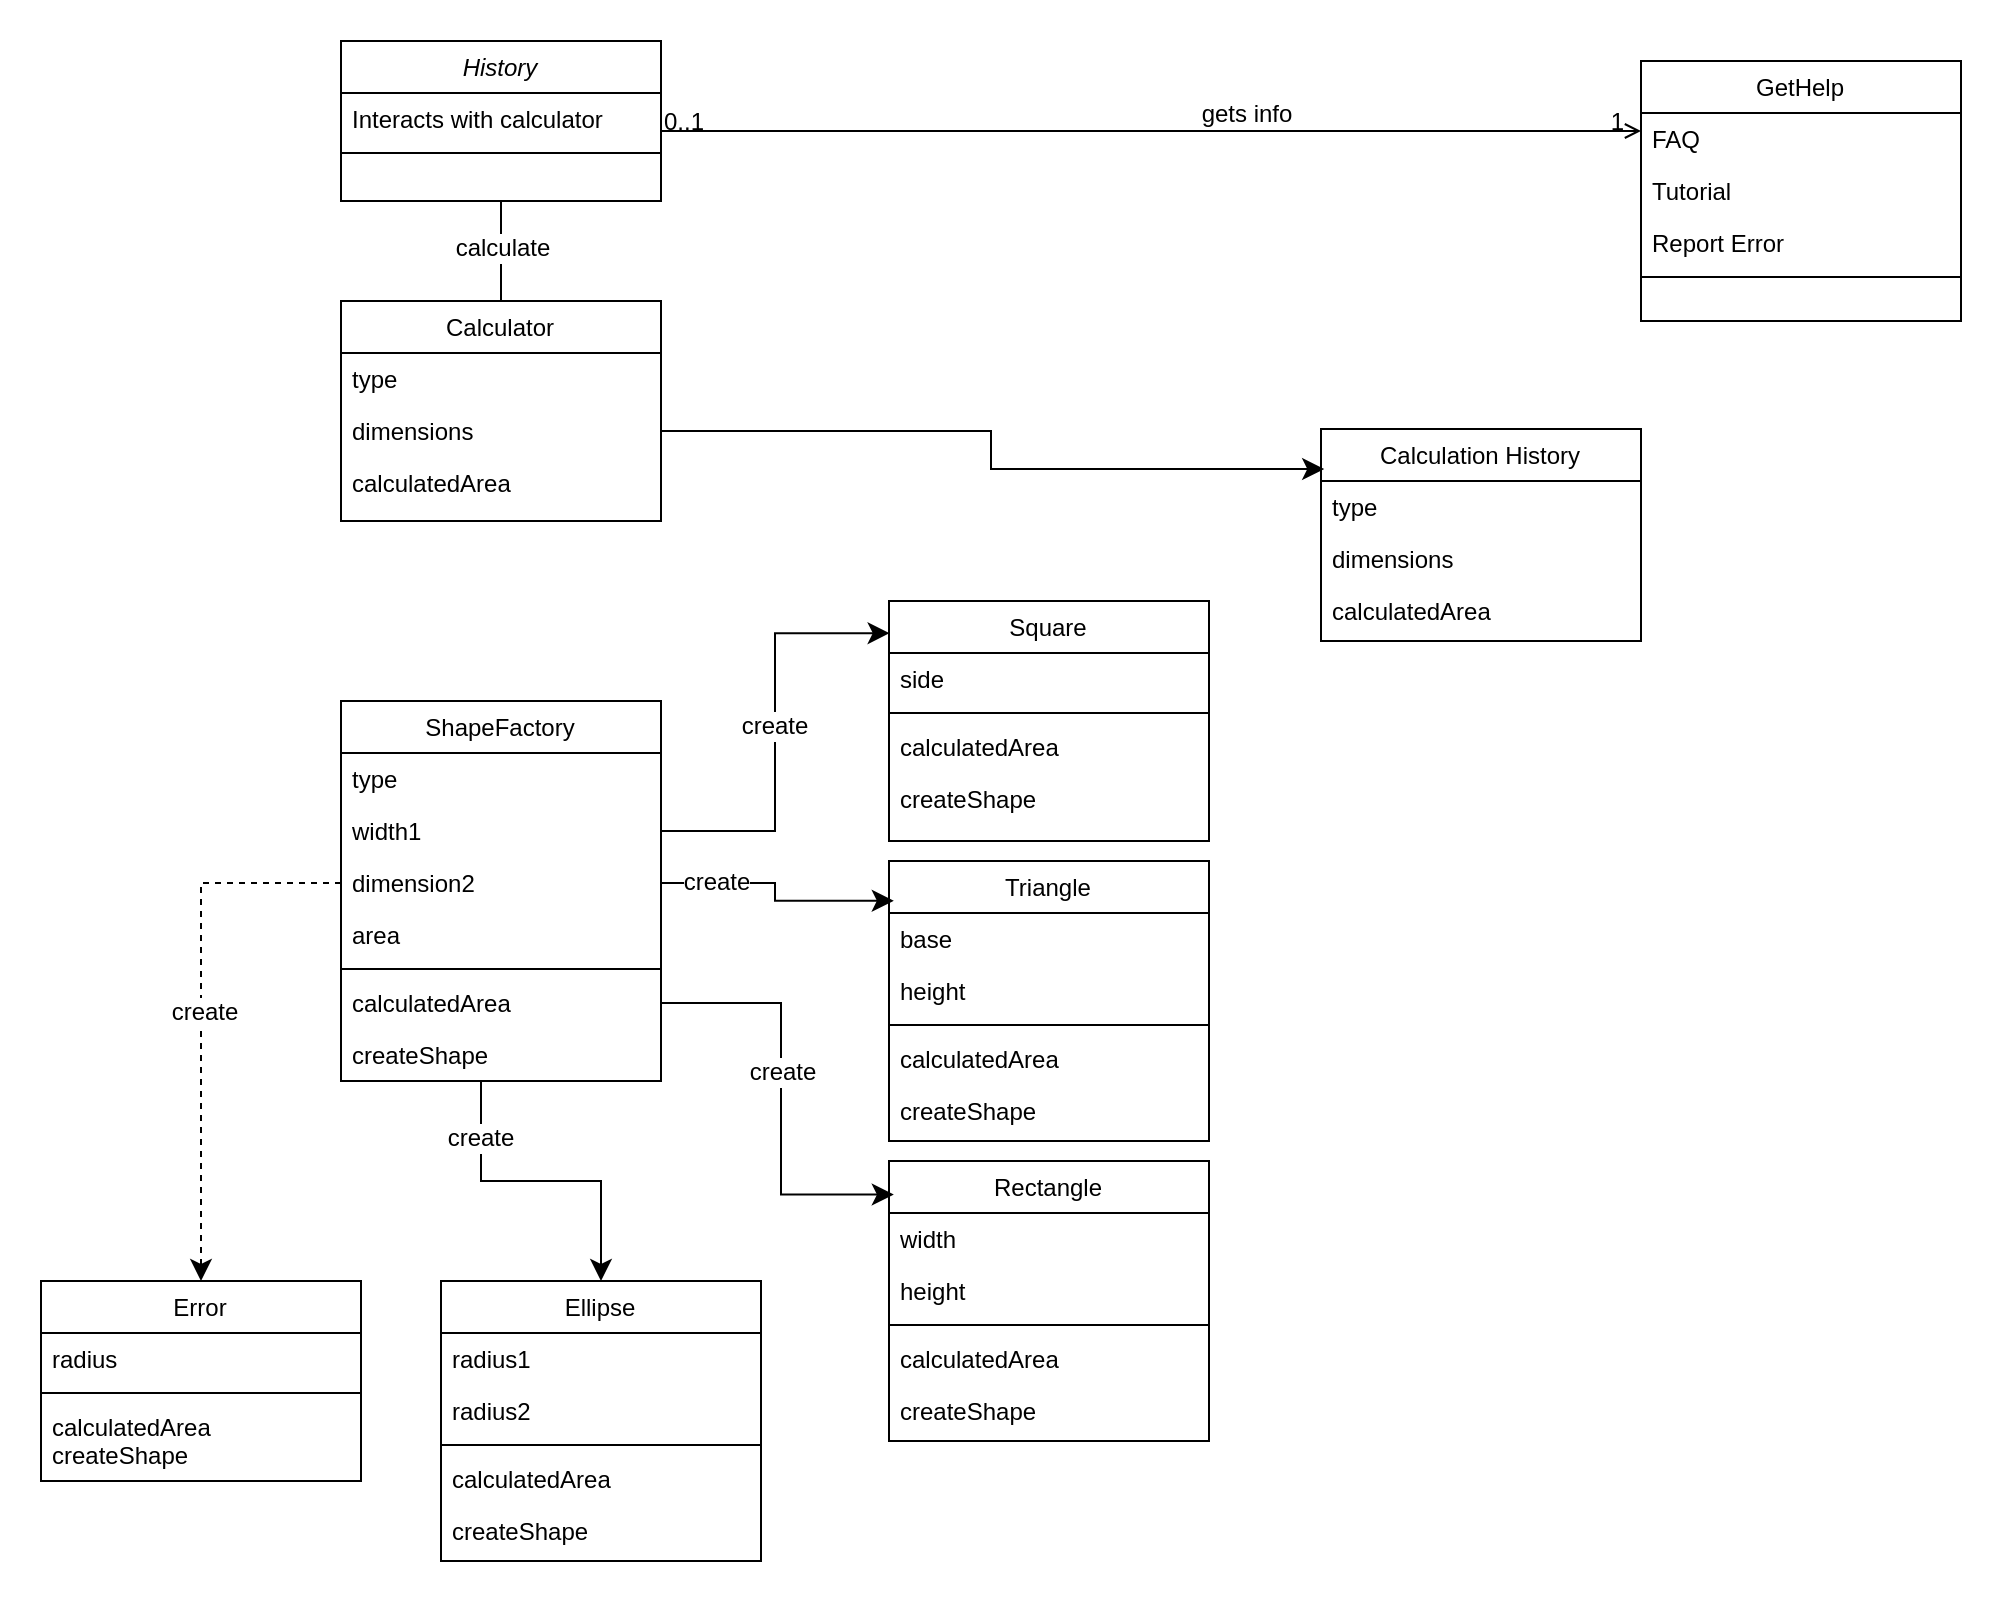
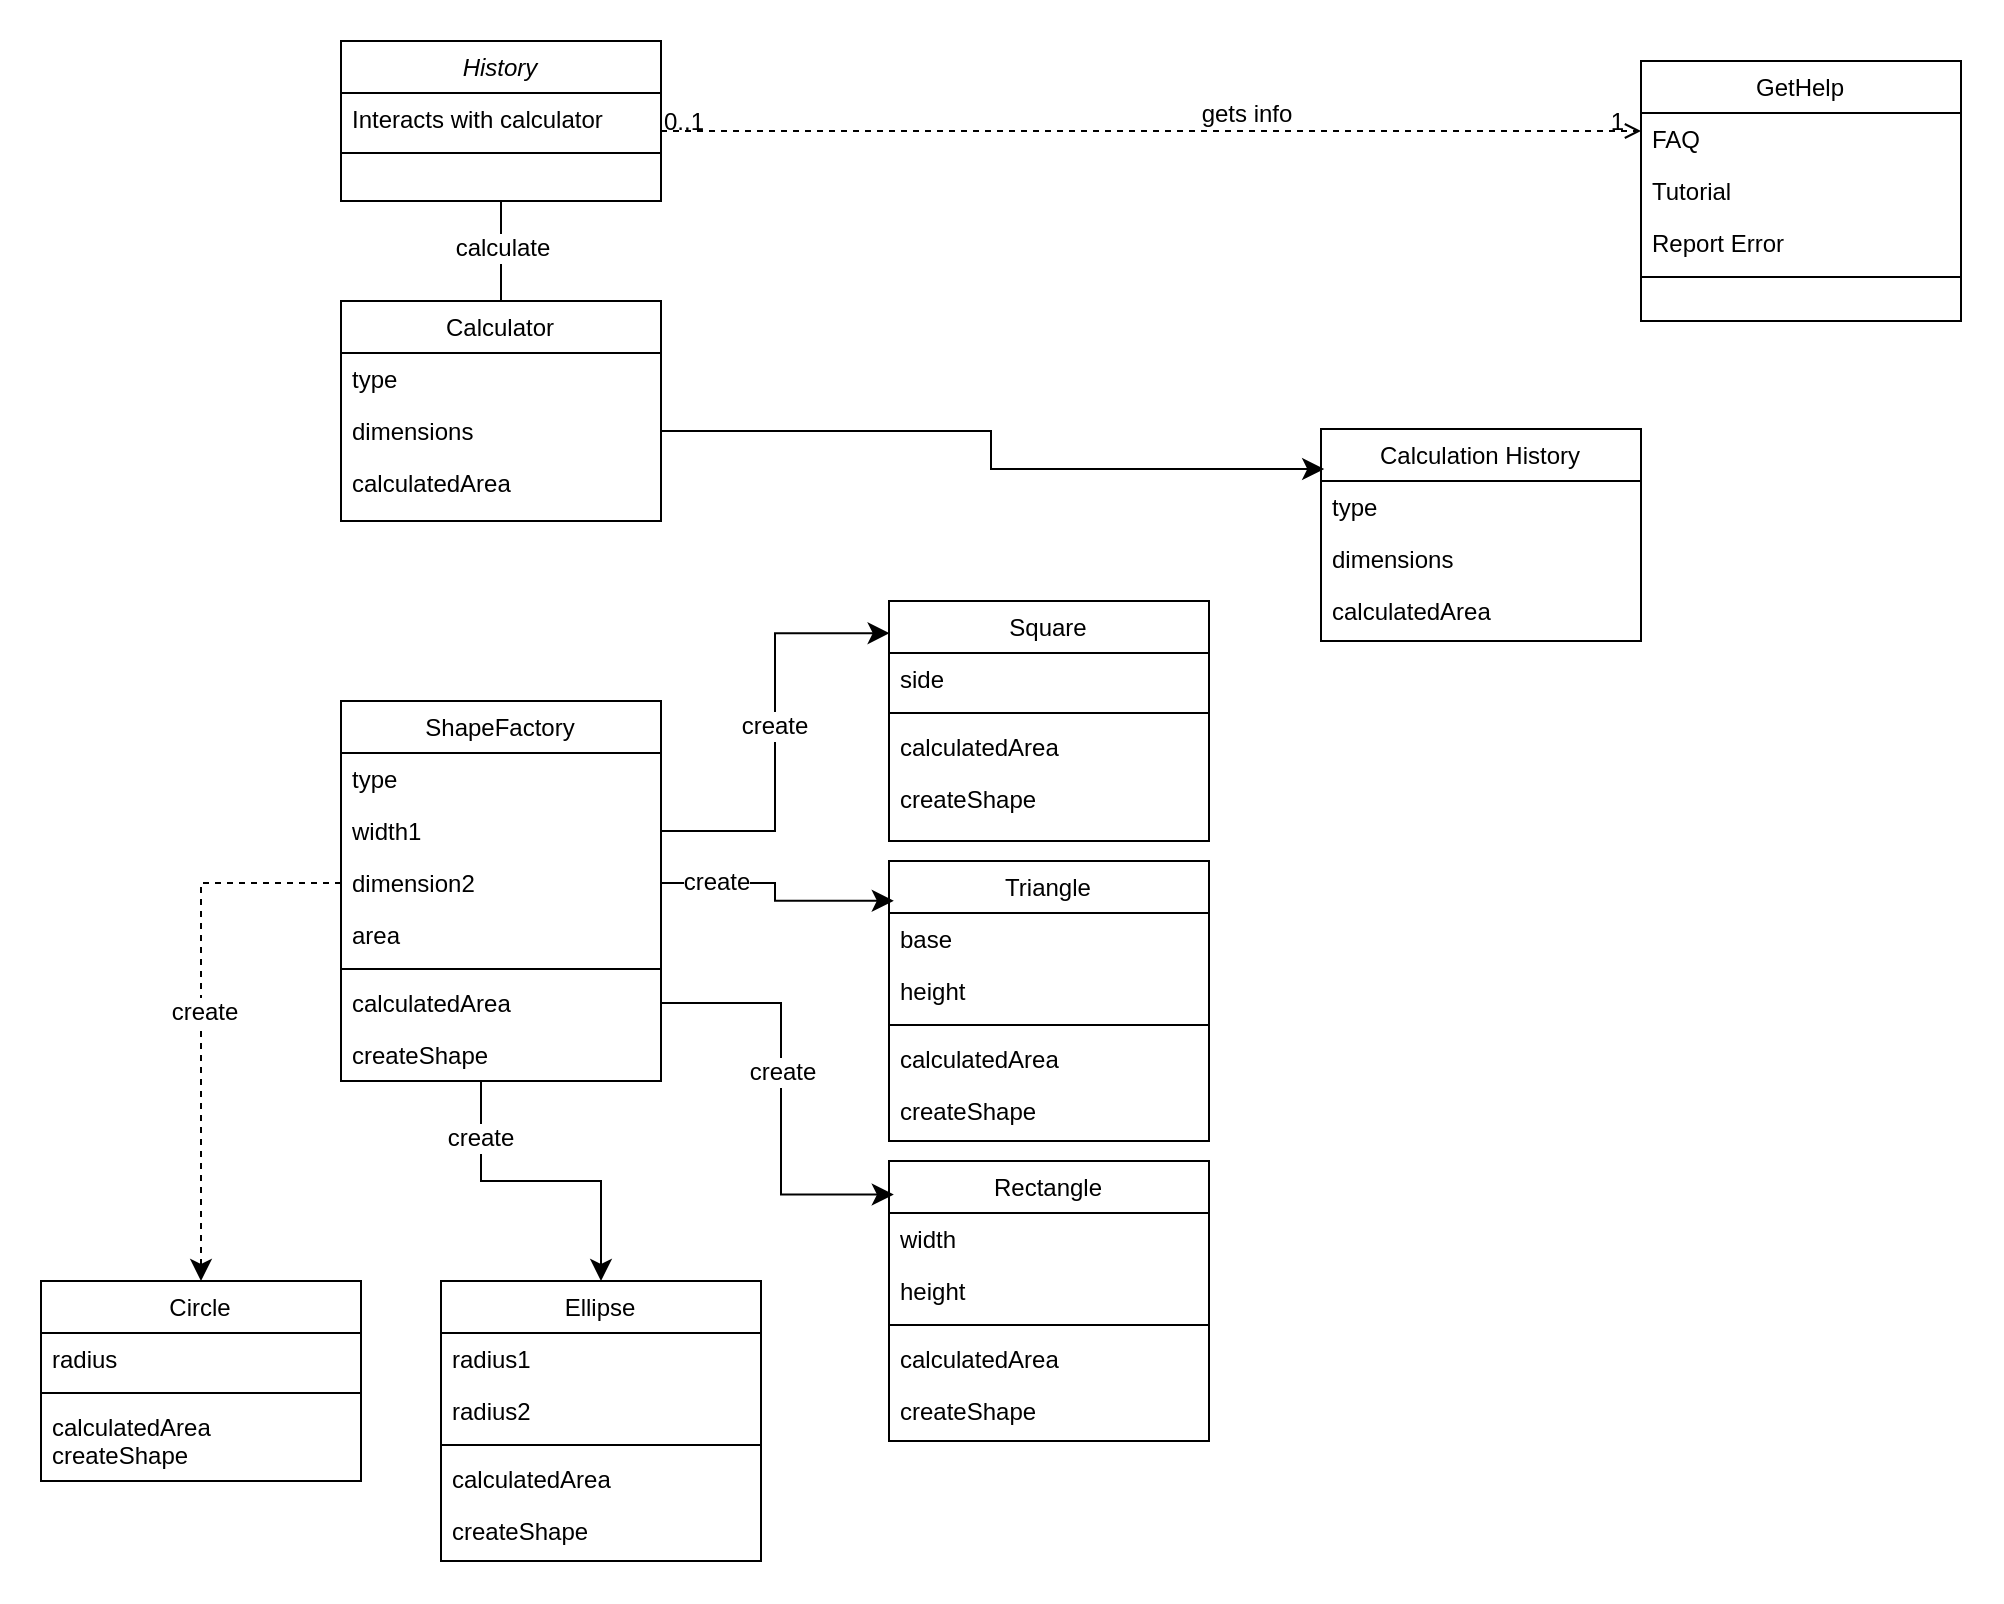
edge "History" -> "GetHelp": style solid -> dashed
node "Error": label "Error" -> "Circle"
